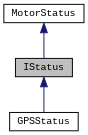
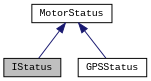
edge "GPSStatus" -> "IStatus": now "GPSStatus" -> "MotorStatus"
